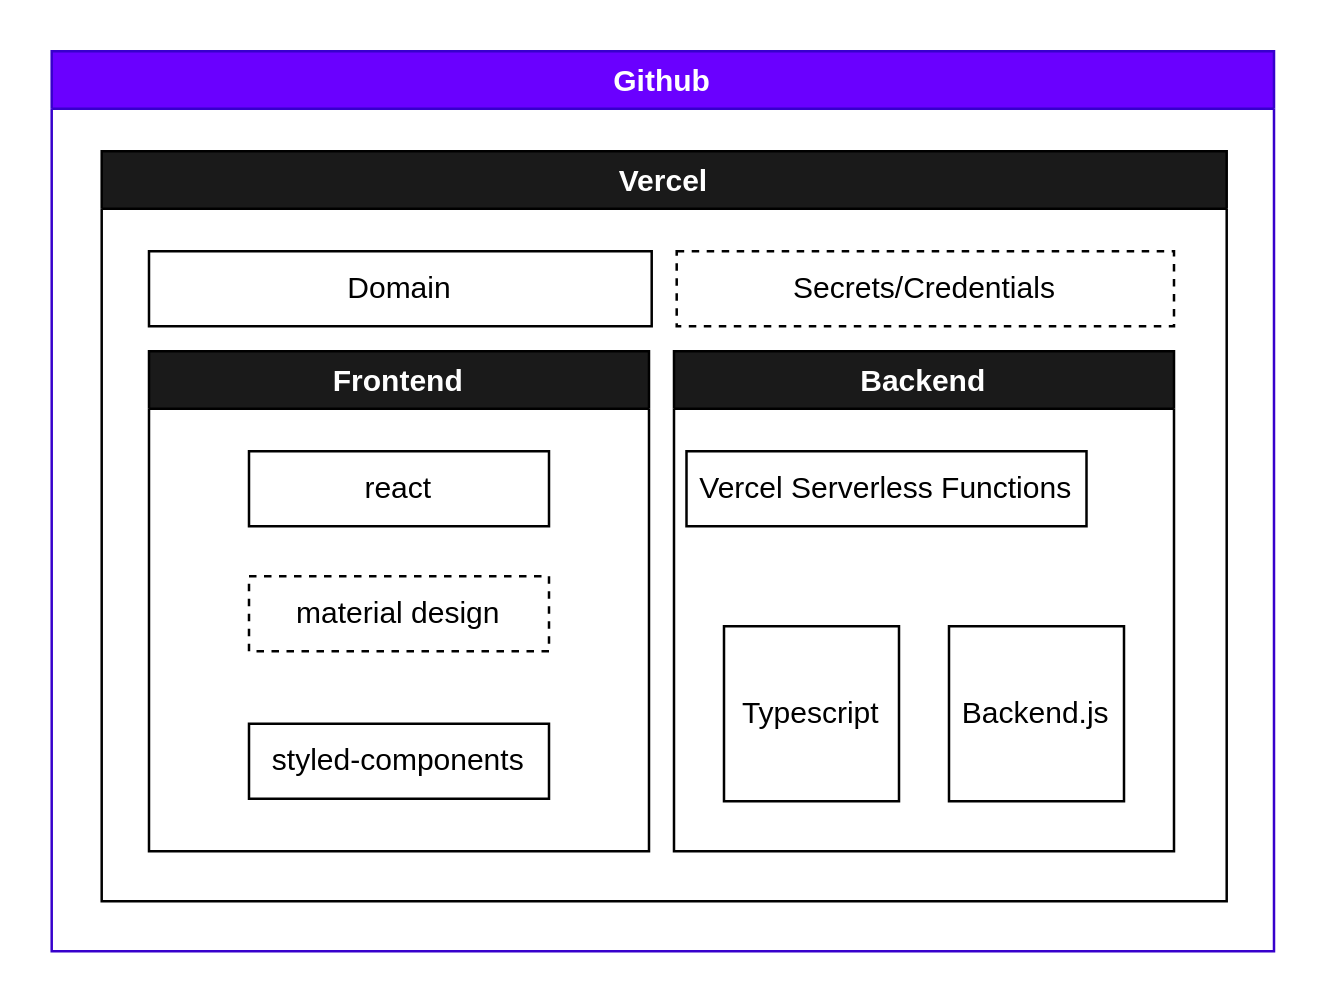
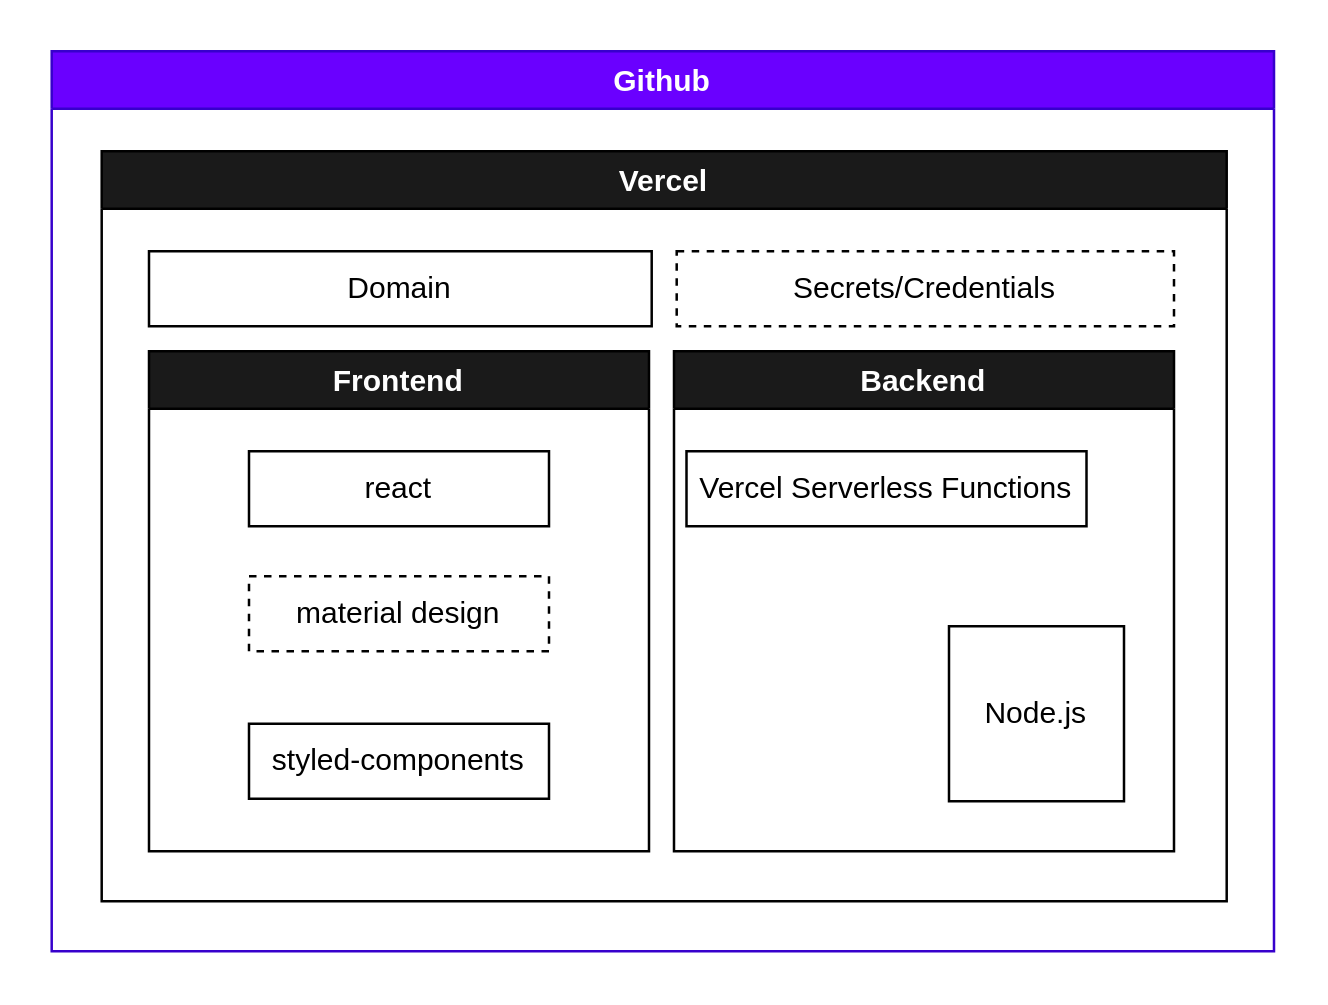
node "Typescript": removed
node "Backend.js": label "Backend.js" -> "Node.js"
